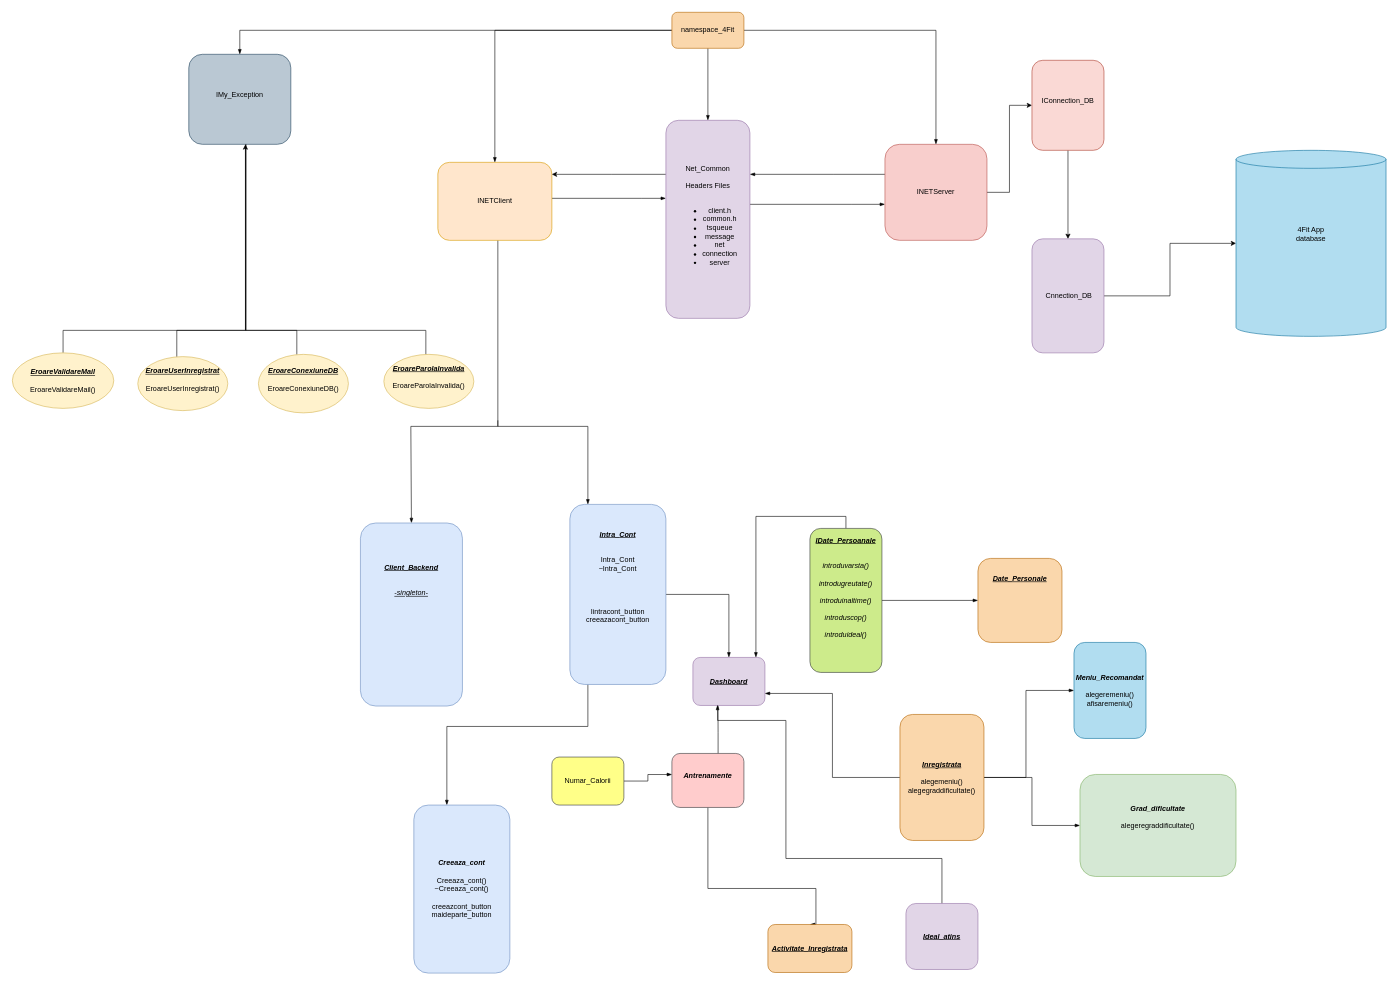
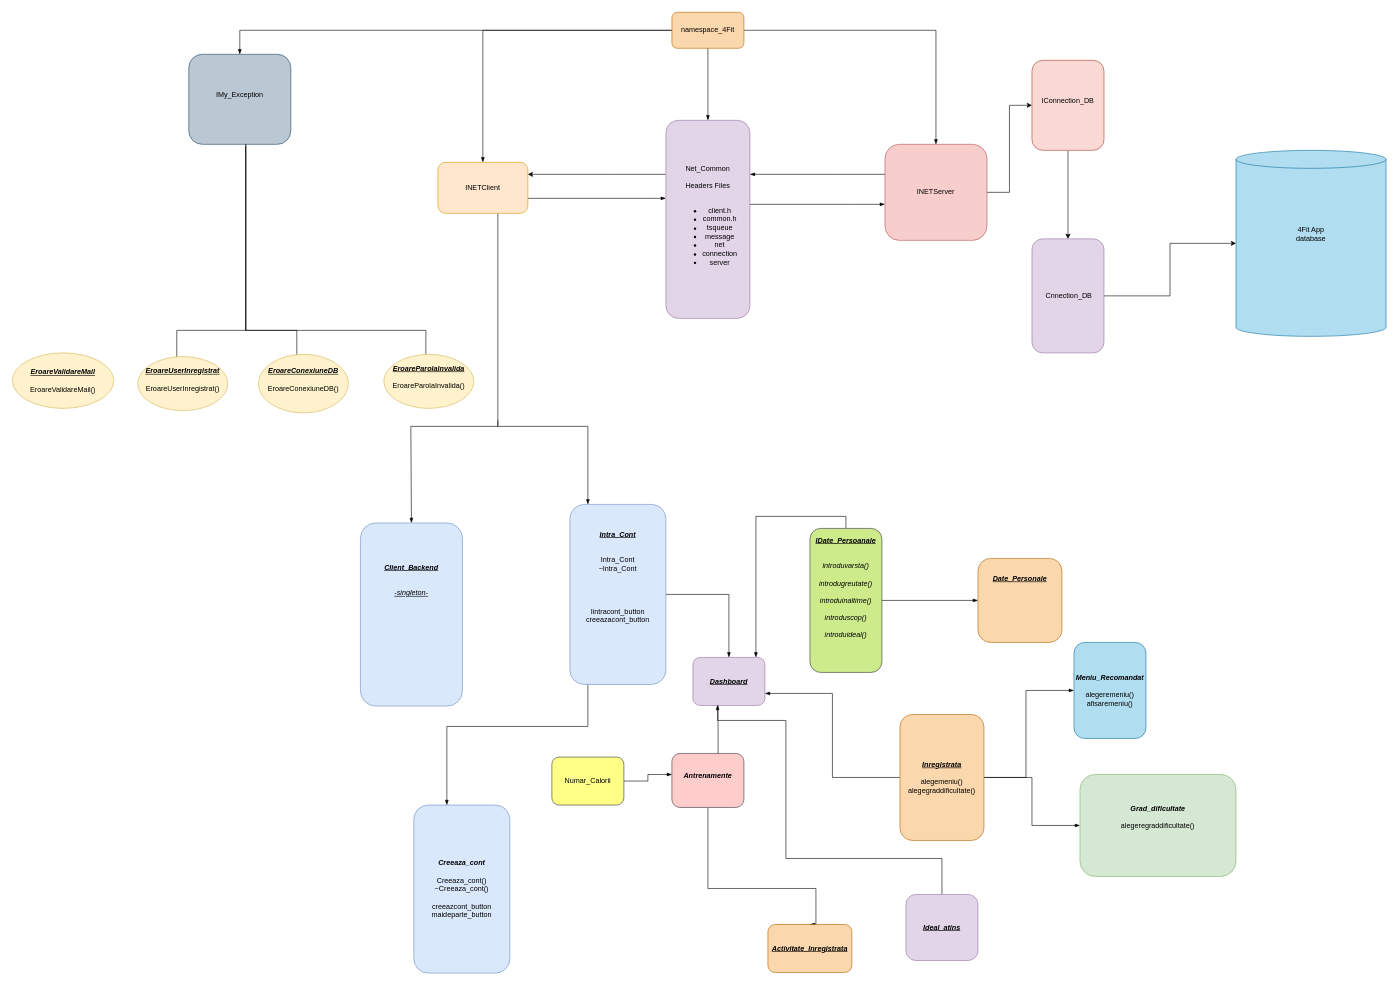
node "INETClient": size 114x78 -> 90x51
edge "EroareValidareMail EroareValidareMail()" -> "IMy_Exception": removed
node "Ideal_atins": moved (942, 936) -> (942, 927)
